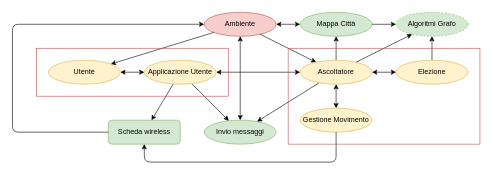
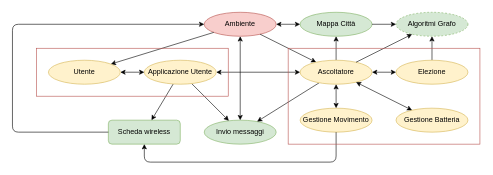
edge "Ascoltatore" -- "Gestione Batteria": added
node "Gestione Batteria": added
